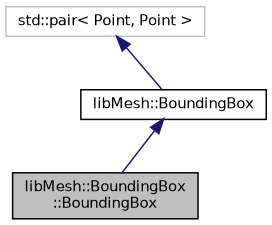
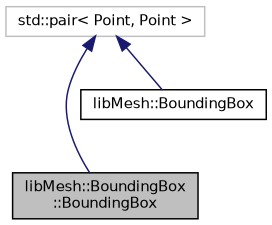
edge "libMesh::BoundingBox ::BoundingBox" -> "libMesh::BoundingBox": now "libMesh::BoundingBox ::BoundingBox" -> "std::pair< Point, Point >"
